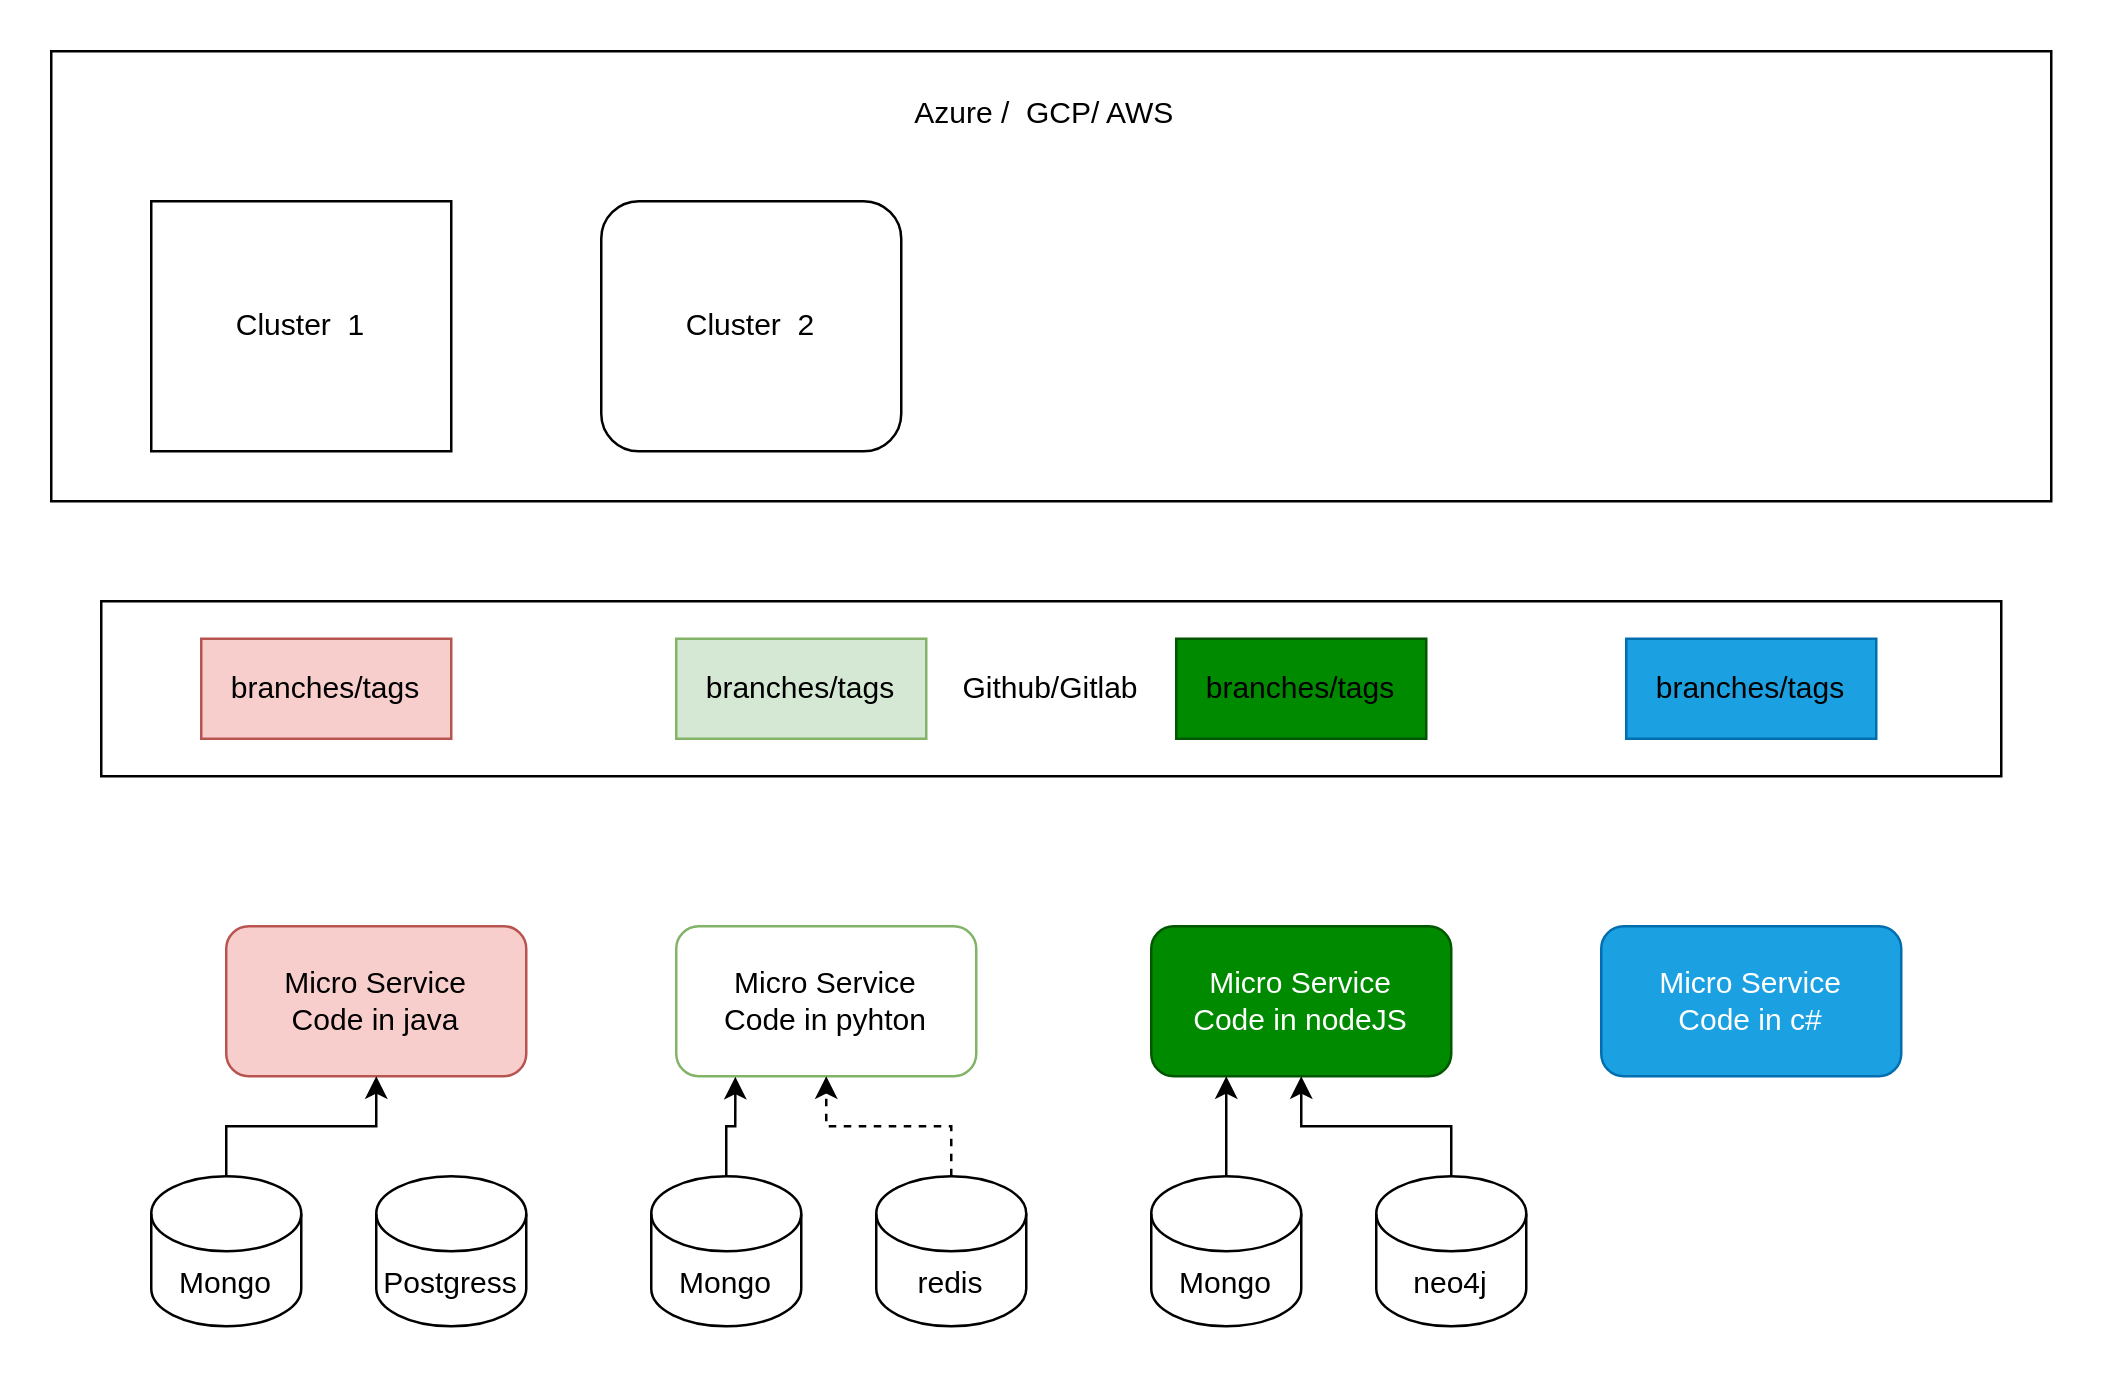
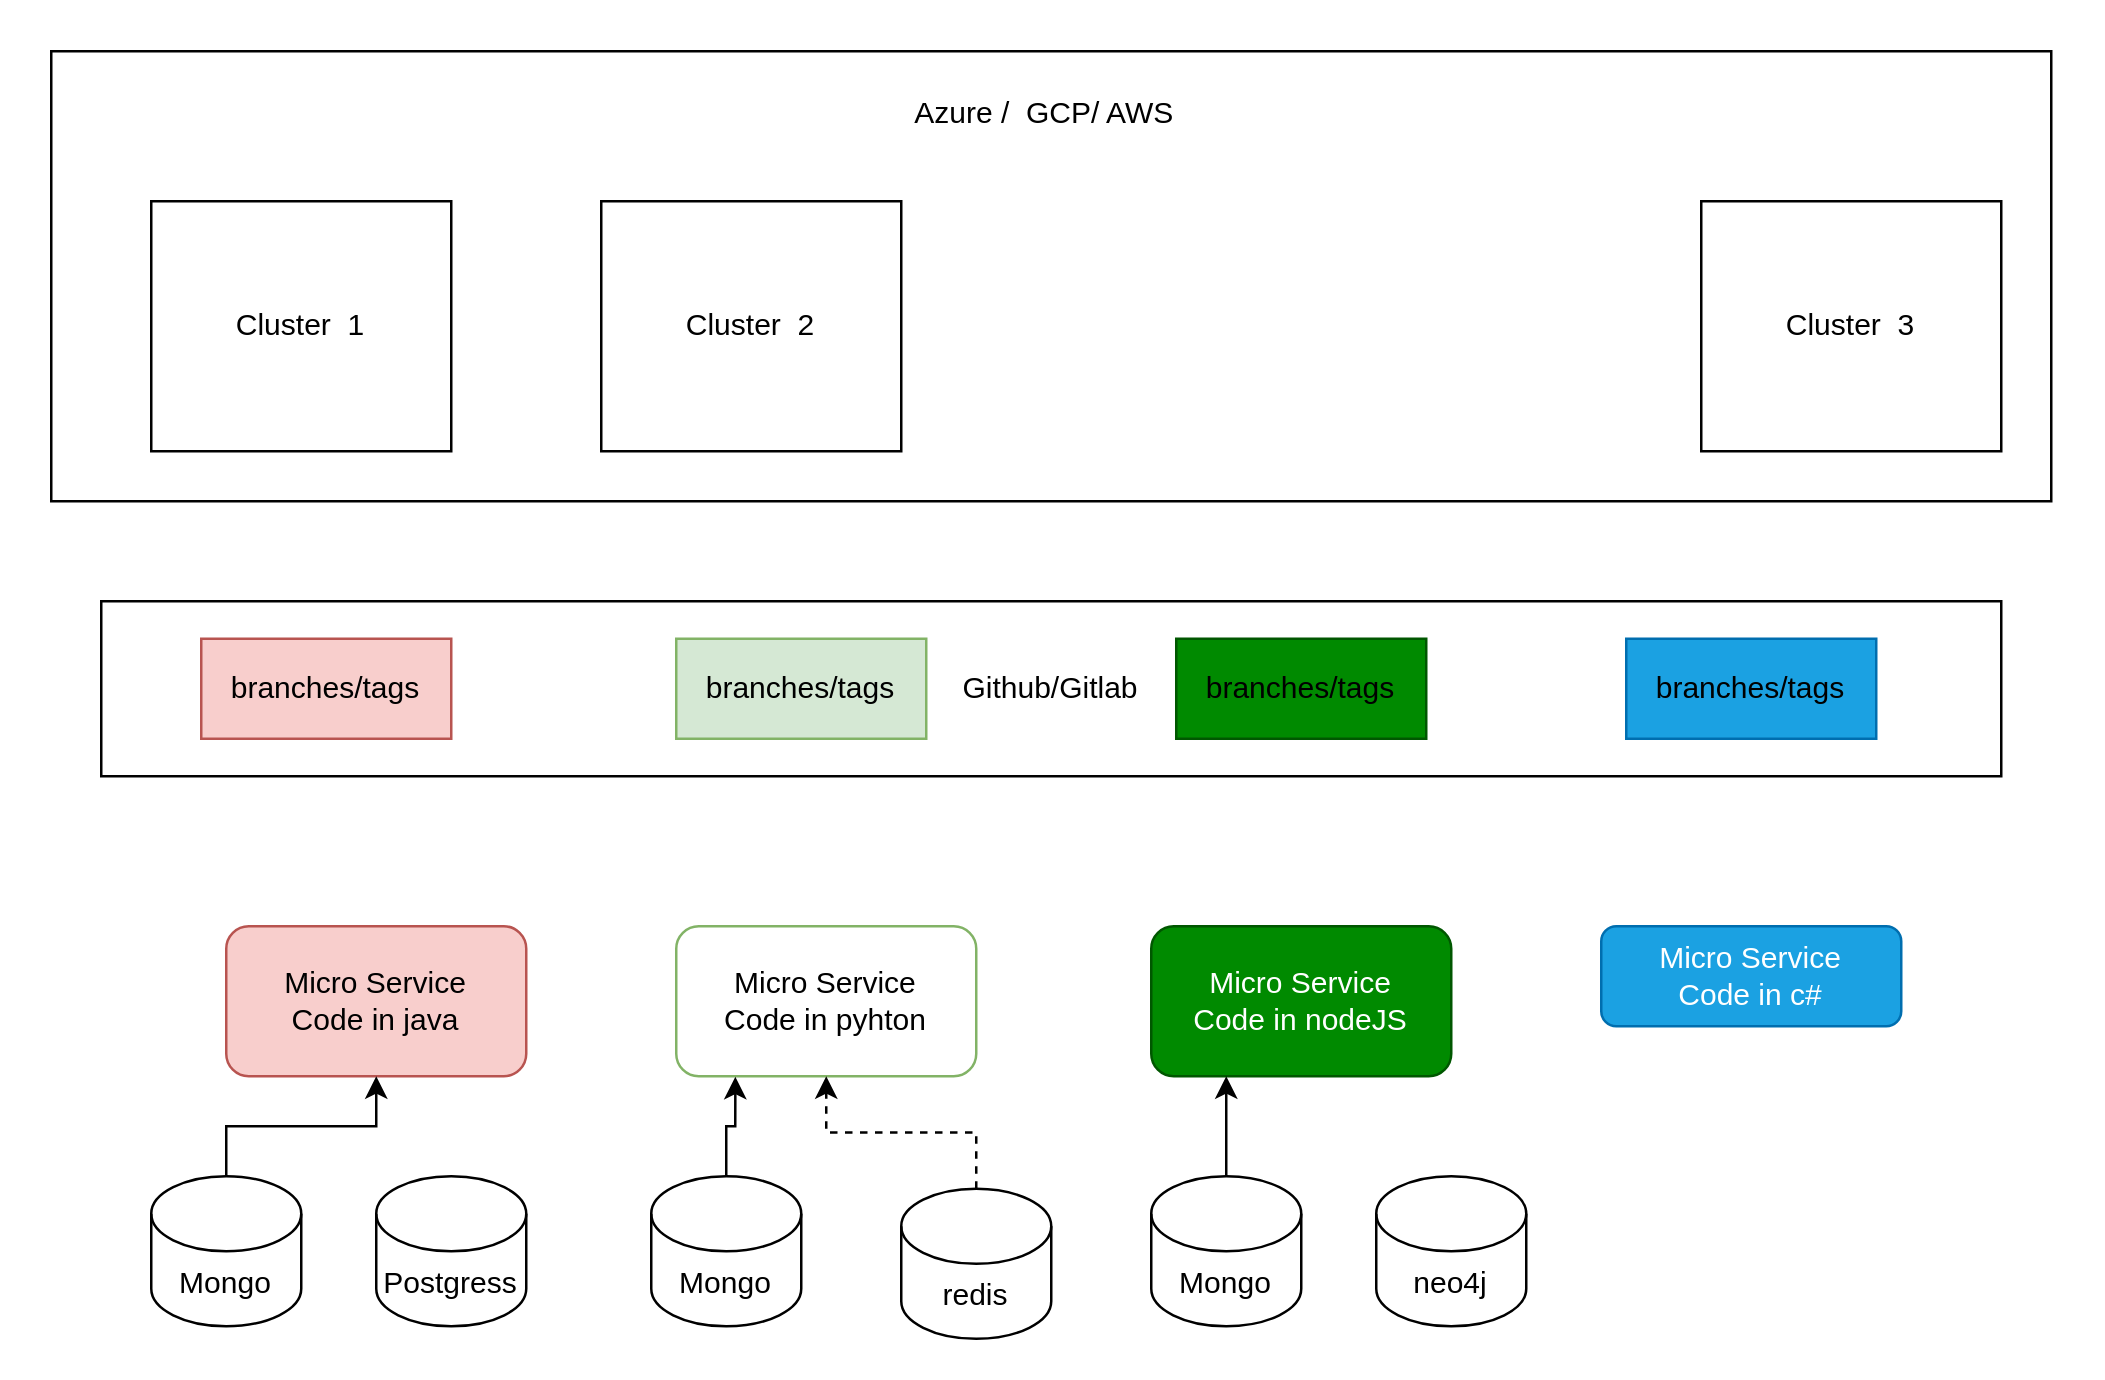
node "Cluster 2": shape rounded rectangle -> rectangle
node "Cluster 3": added
node "Micro Service Code in c#": size 300x150 -> 300x100
edge "neo4j" -> "Micro Service Code in nodeJS": removed
node "redis": moved (951, 1251) -> (976, 1264)
